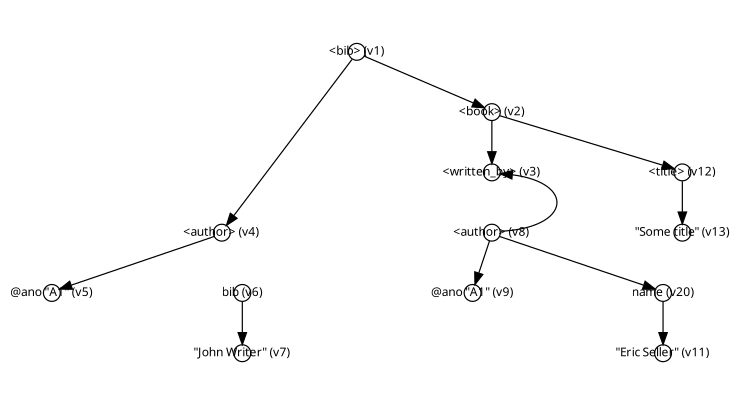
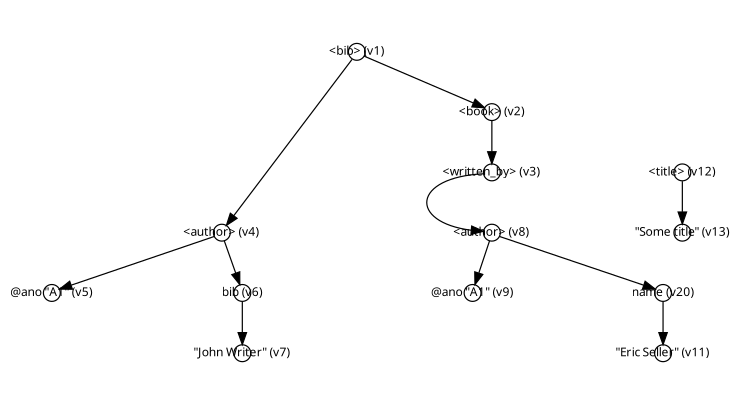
edge "<book> (v2)" -> "<title> (v12)": removed
edge "<author> (v8)" -> "<written_by> (v3)": reversed
edge "<author> (v4)" -> "bib (v6)": added
